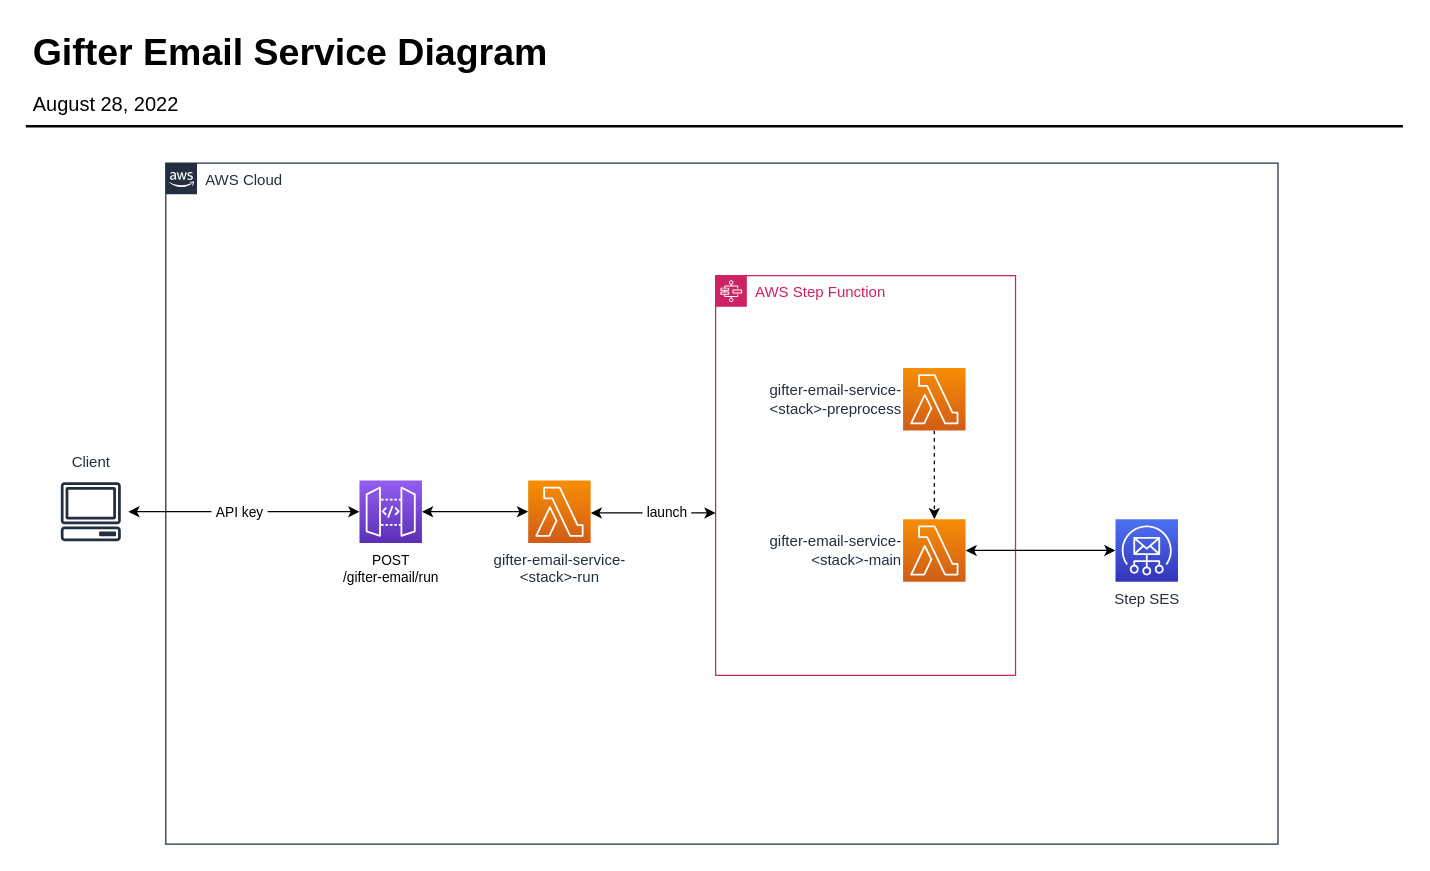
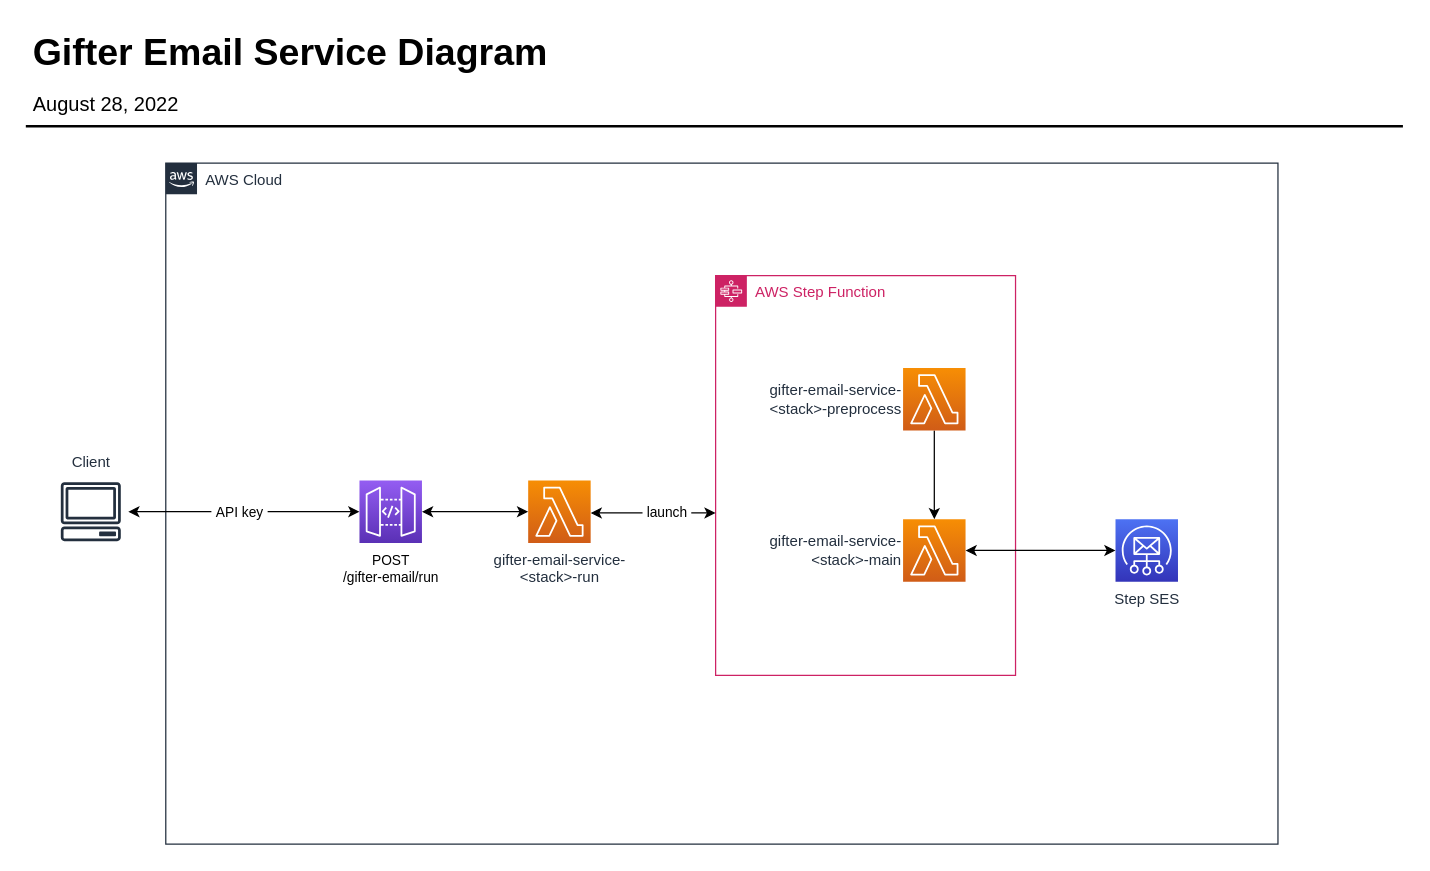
edge "gifter-email-service- <stack>-preprocess" -> "gifter-email-service- <stack>-main": style dashed -> solid
